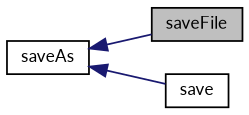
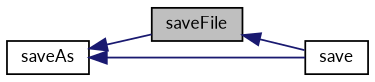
edge "save" -> "saveFile": added
